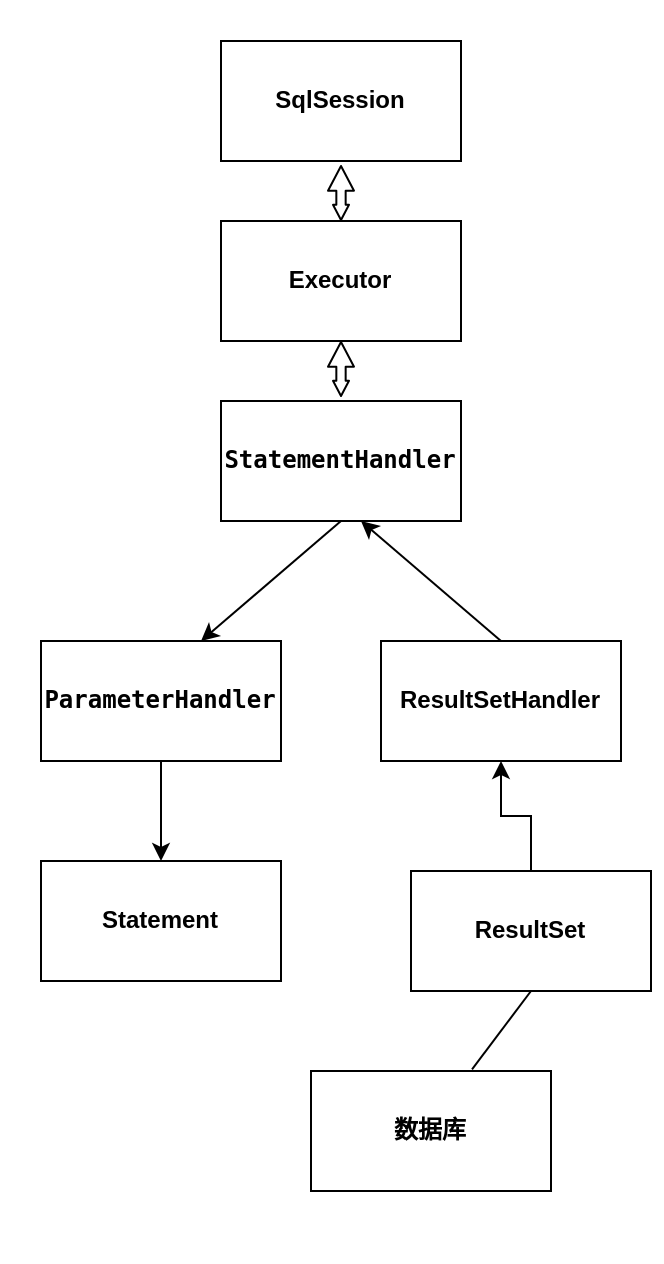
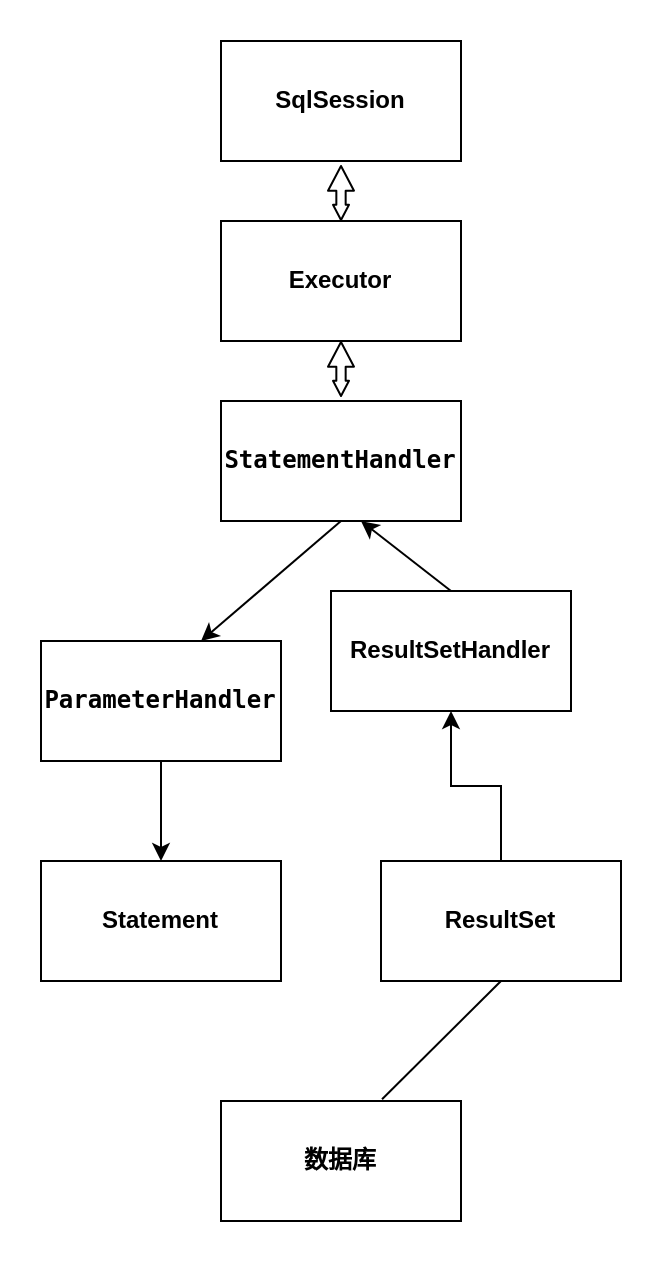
node "ResultSetHandler": moved (501, 701) -> (451, 651)
node "ResultSet": moved (531, 931) -> (501, 921)
node "数据库": moved (431, 1131) -> (341, 1161)
